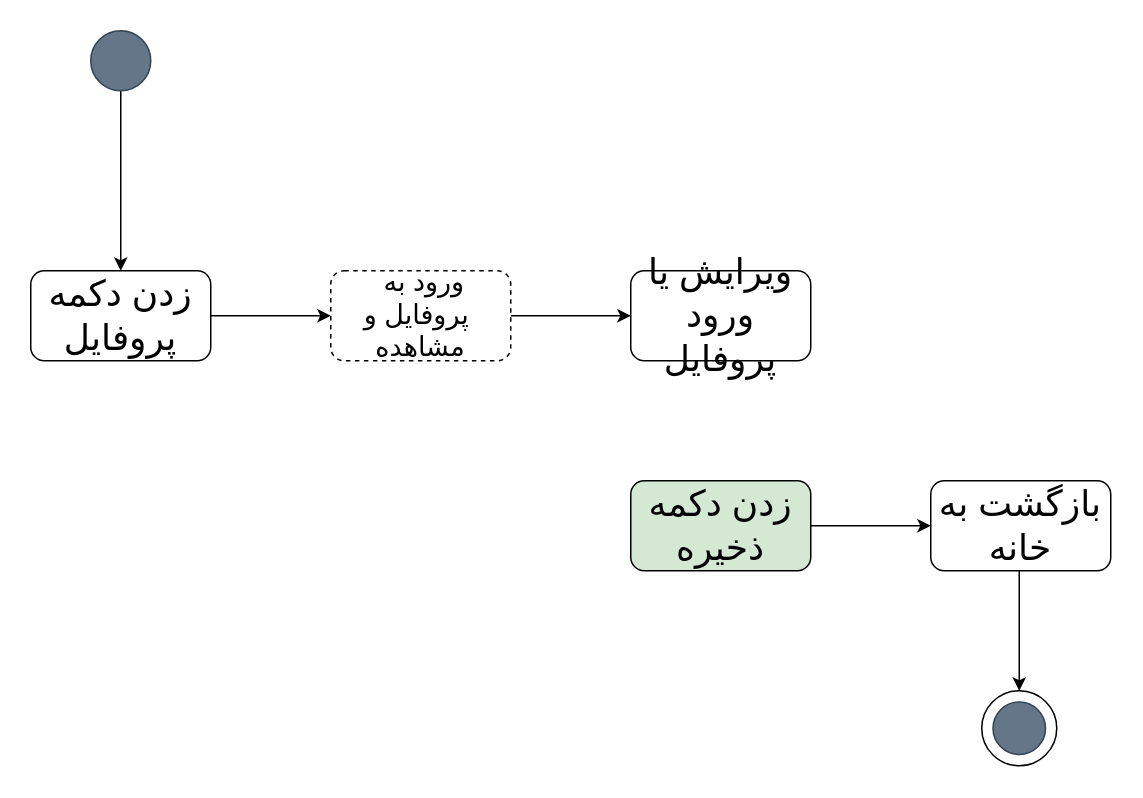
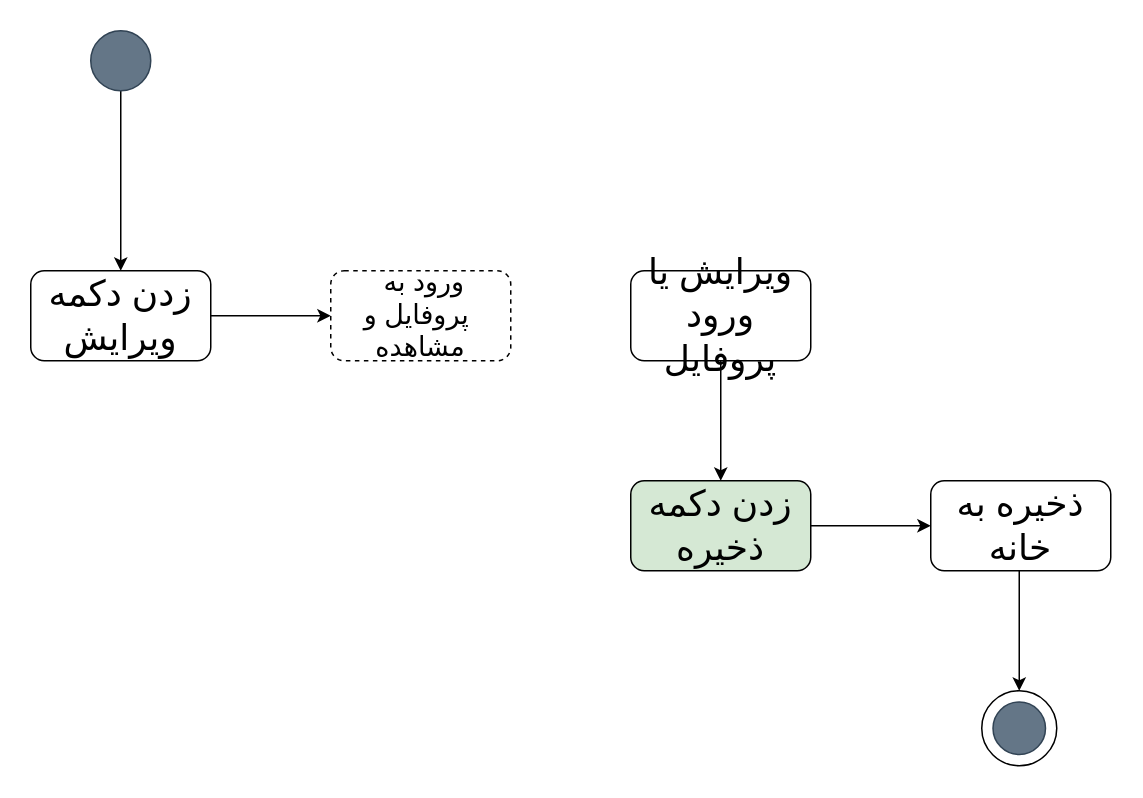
node "زدن دکمه پروفایل": label "زدن دکمه پروفایل" -> "زدن دکمه ویرایش"
edge "ورود به پروفایل و مشاهده" -> "ویرایش یا ورود پروفایل": removed
edge "ویرایش یا ورود پروفایل" -> "زدن دکمه ذخیره": added
node "بازگشت به خانه": label "بازگشت به خانه" -> "ذخیره به خانه"
